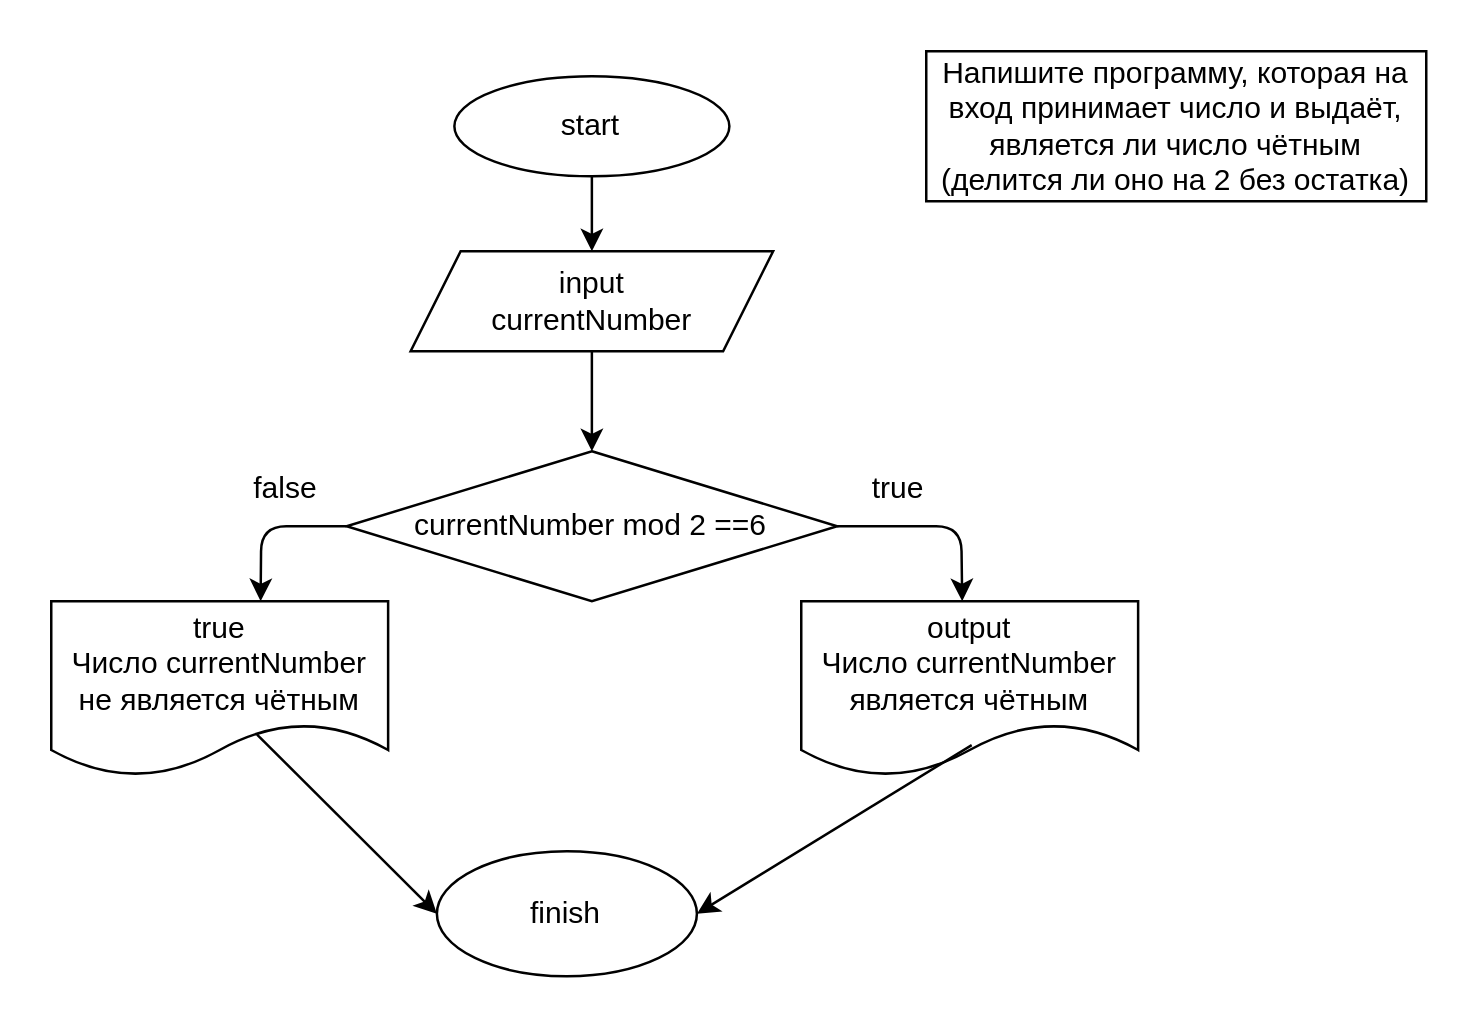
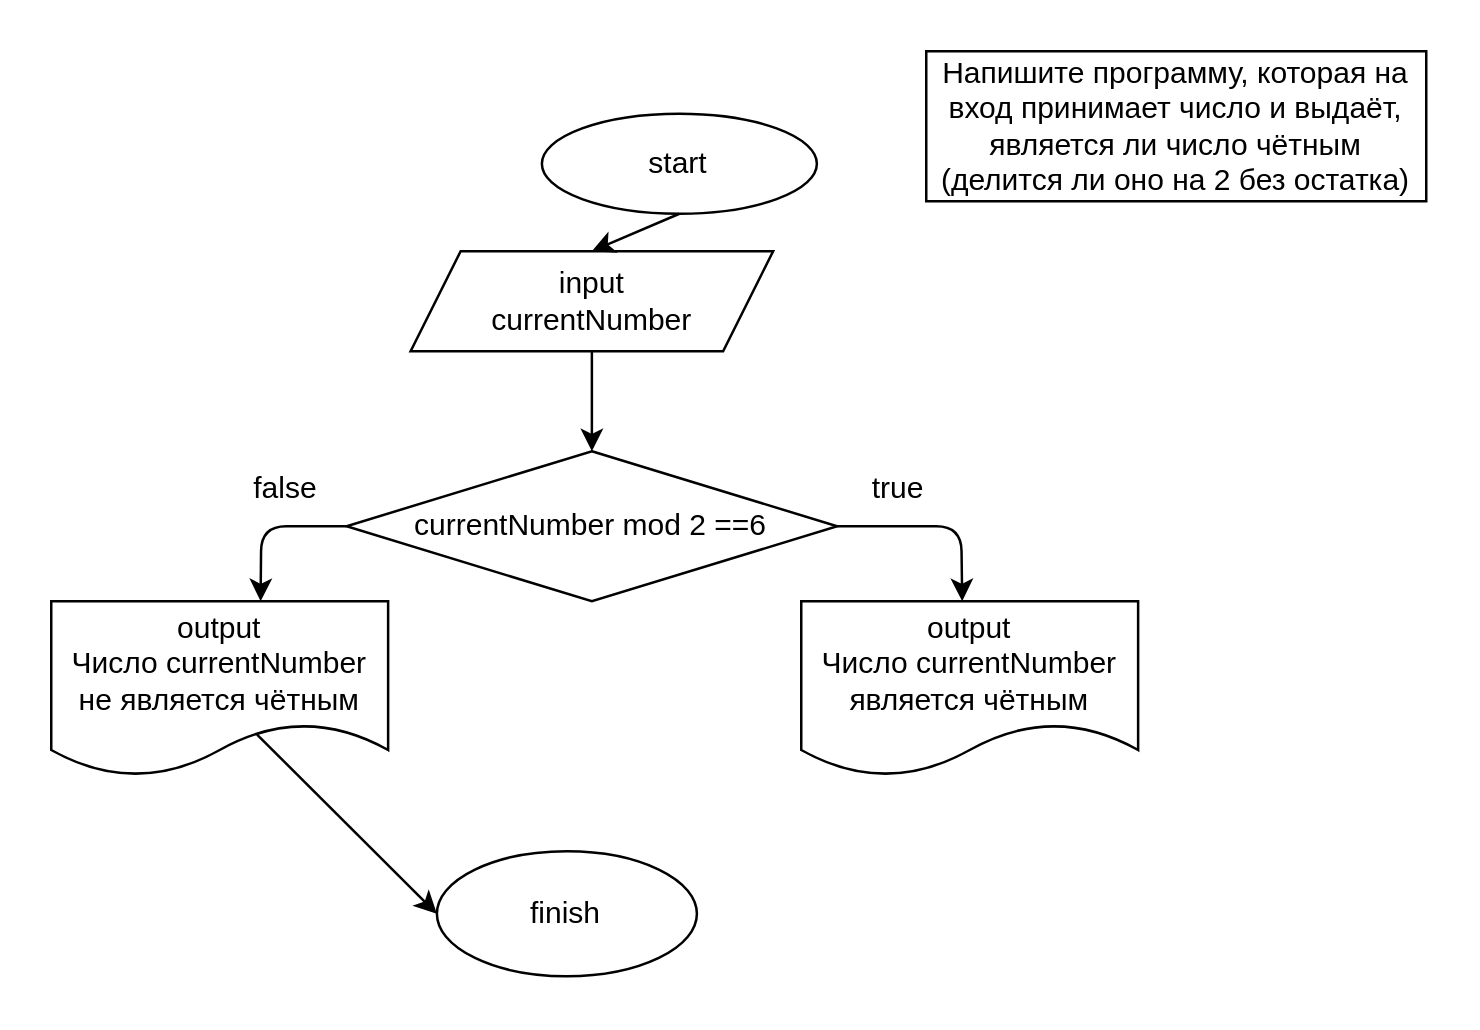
node "start": moved (592, 126) -> (679, 164)
node "true Число currentNumber не является чётным": label "true Число currentNumber не является чётным" -> "output Число currentNumber не является чётным"
edge "output Число currentNumber является чётным" -> "finish": removed
